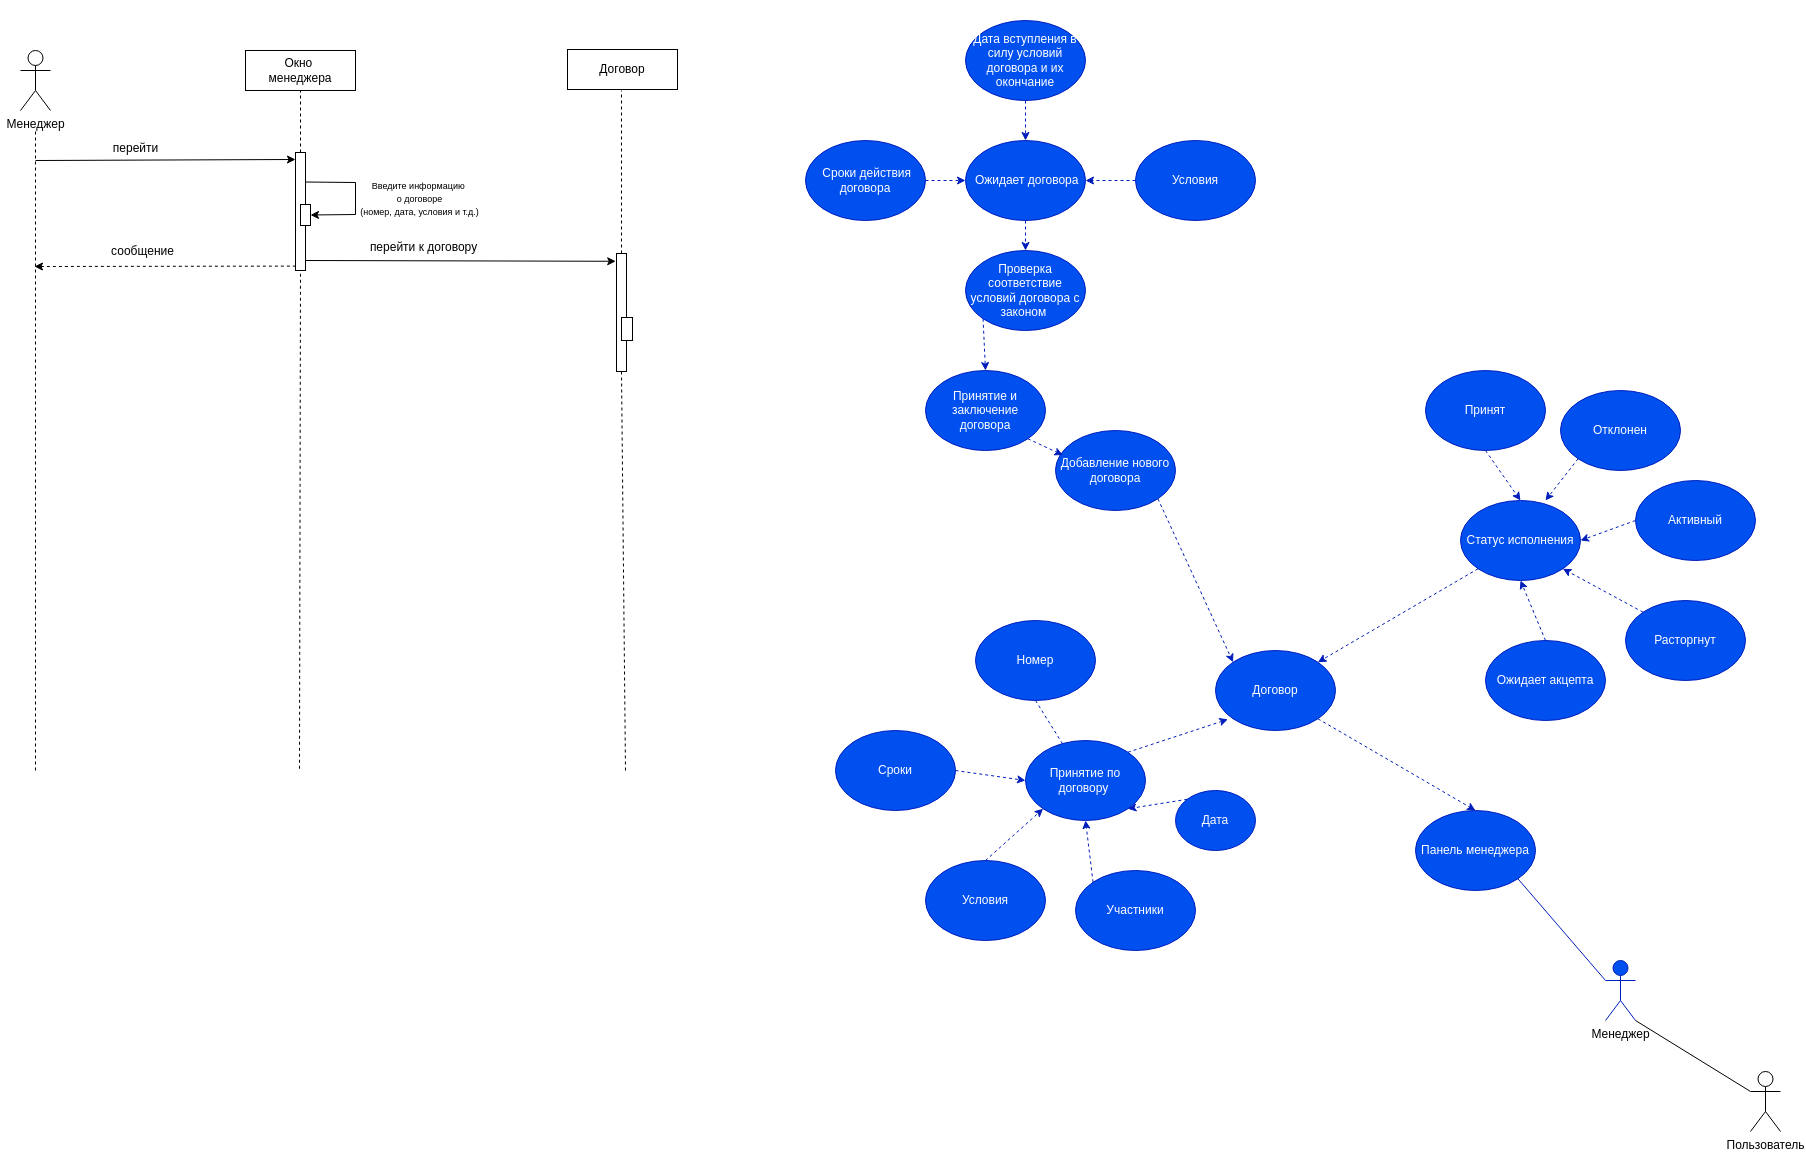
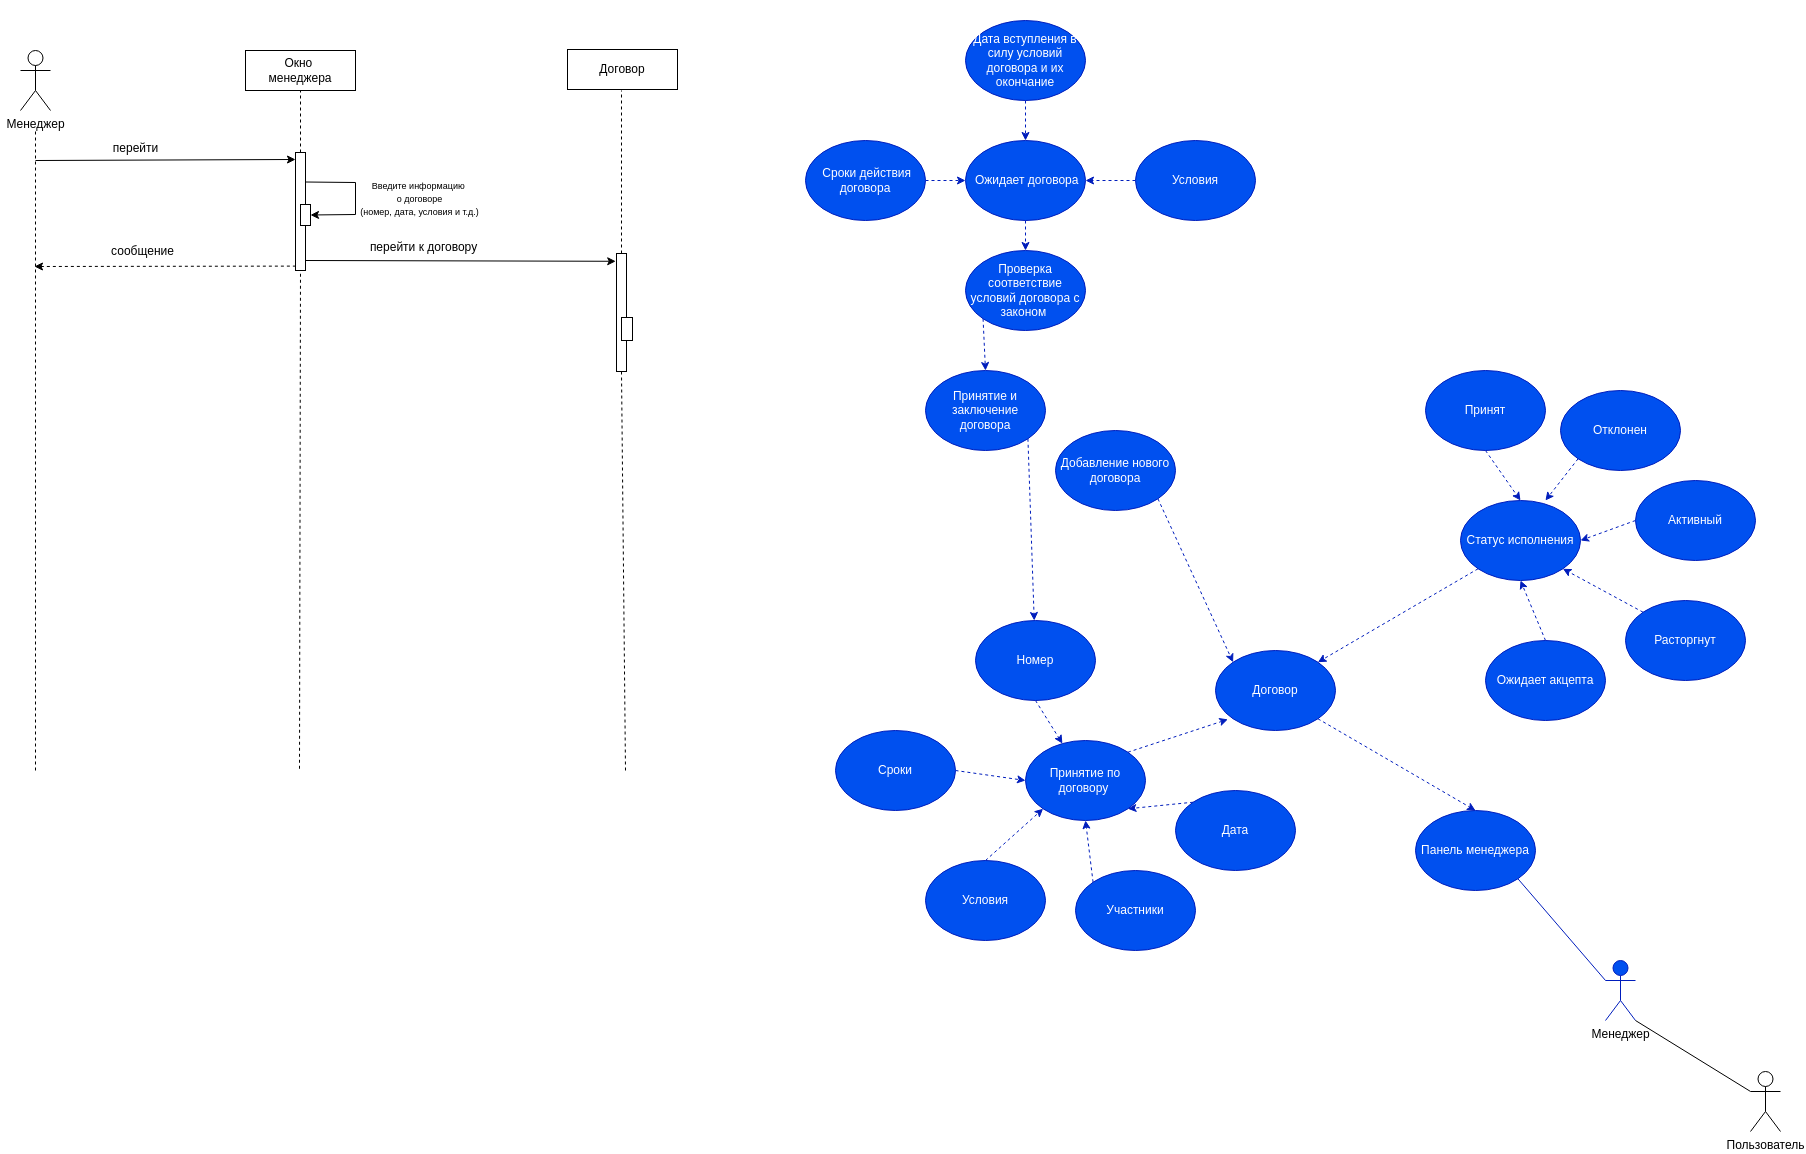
edge "Принятие и заключение договора" -> "Добавление нового договора": now "Принятие и заключение договора" -> "Номер"
edge "Номер" -- "Принятие по договору": arrowhead none -> classic
node "Дата": size 80x60 -> 120x80
